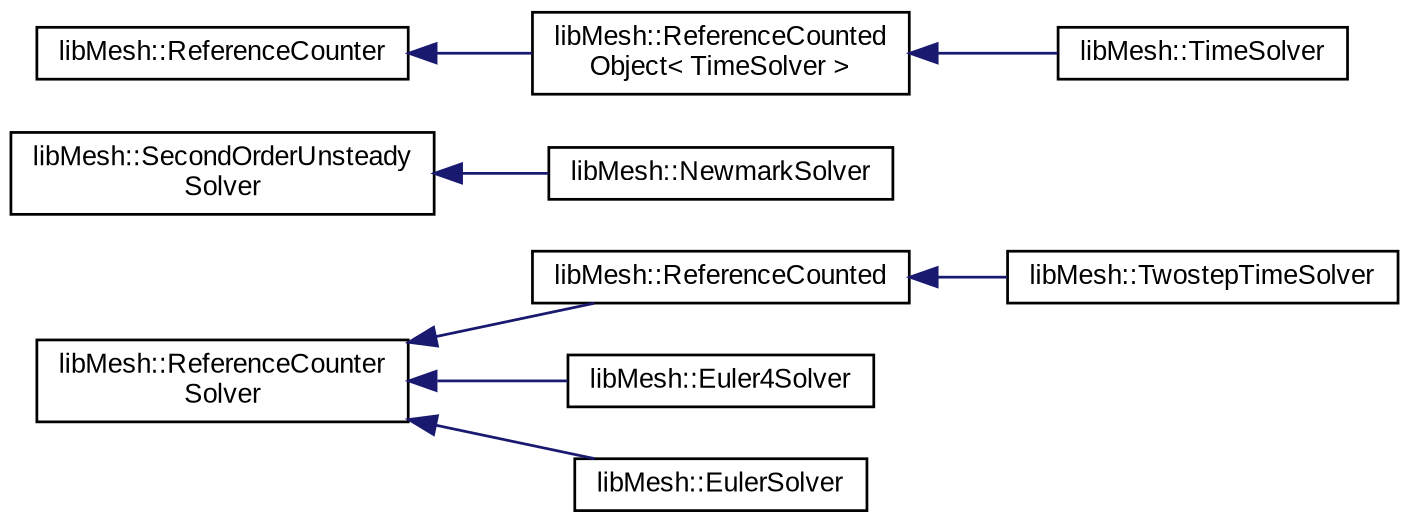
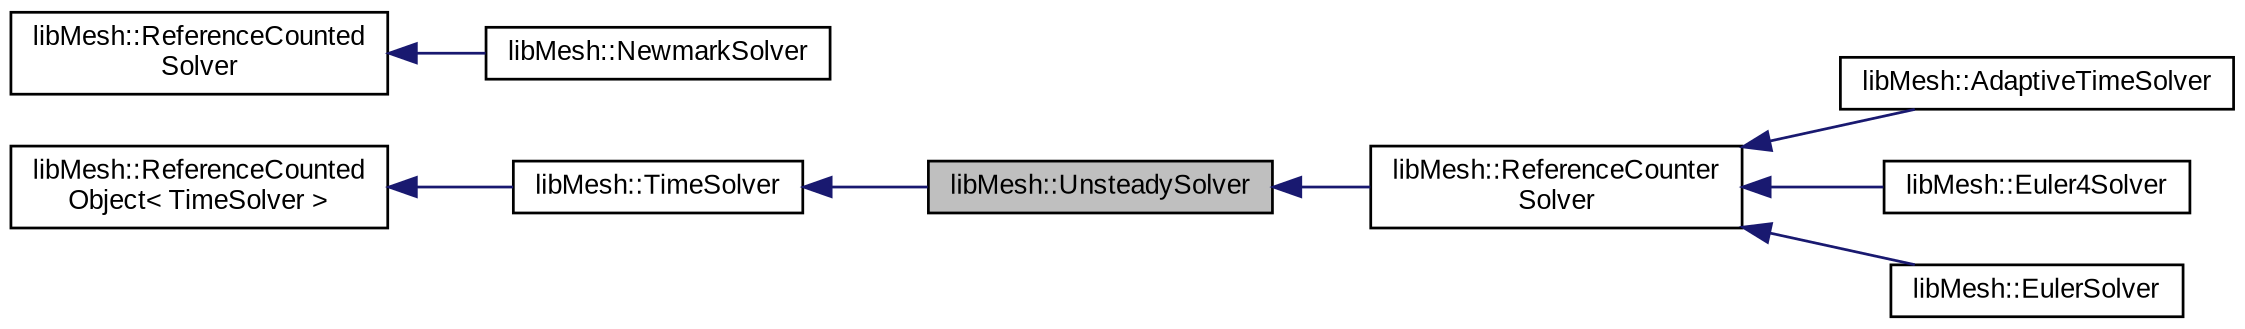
node "libMesh::ReferenceCounter": removed
node "libMesh::SecondOrderUnsteady Solver": label "libMesh::SecondOrderUnsteady Solver" -> "libMesh::ReferenceCounted Solver"
node "libMesh::UnsteadySolver": added
node "libMesh::ReferenceCounted": label "libMesh::ReferenceCounted" -> "libMesh::AdaptiveTimeSolver"
node "libMesh::TwostepTimeSolver": removed
